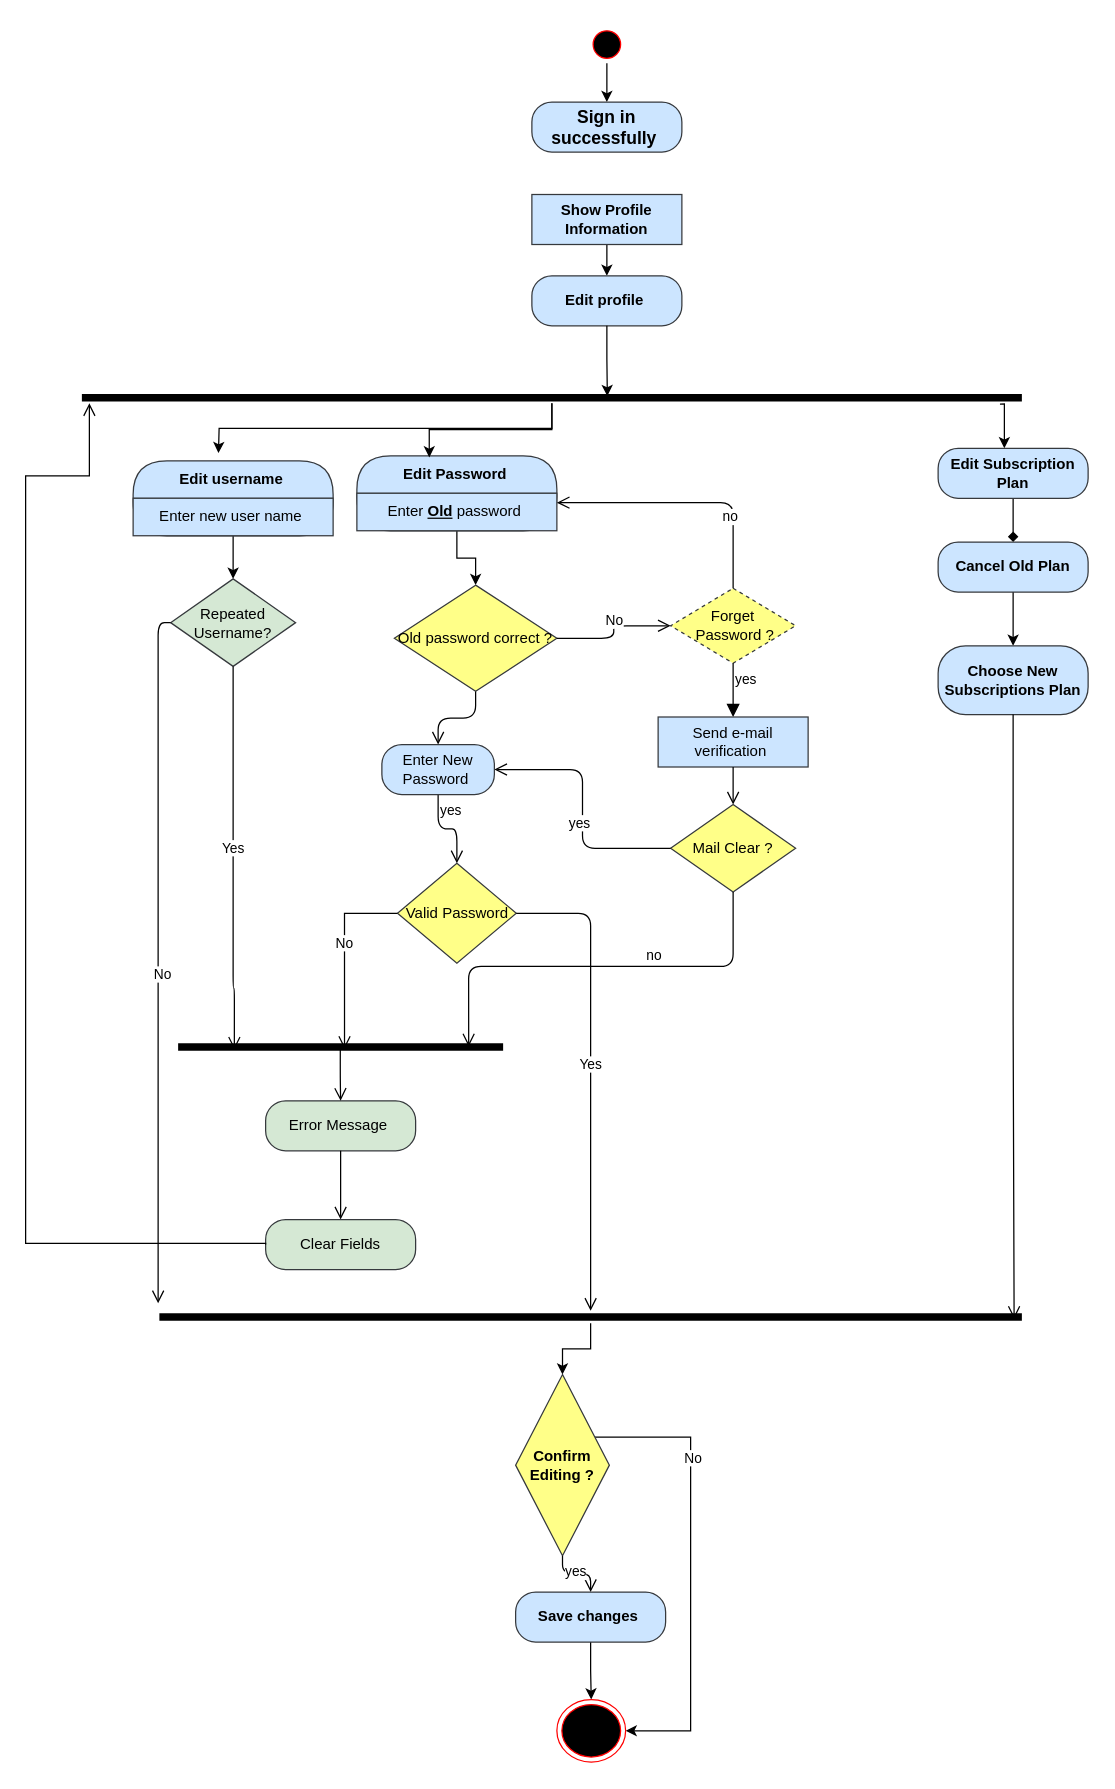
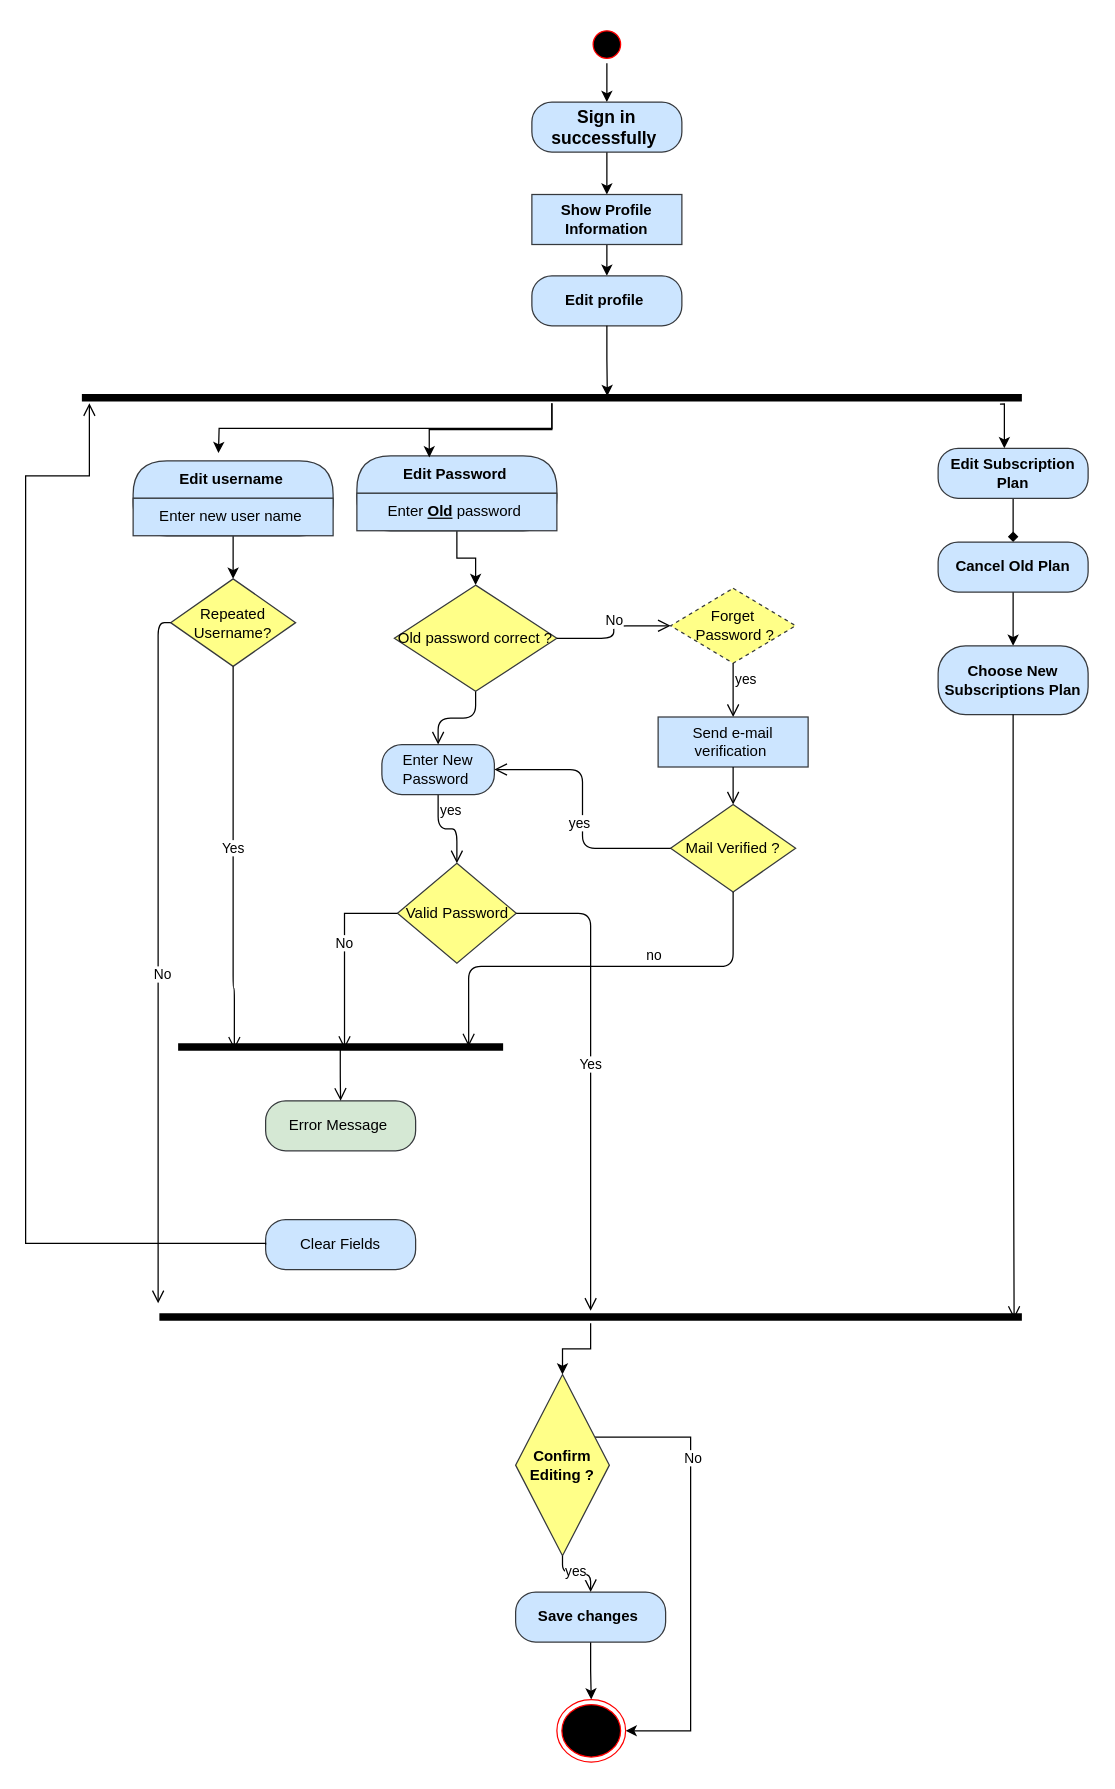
edge "Sign in successfully" -> "Show Profile Information": added
edge "Forget Password ?" -> "Enter Old password": removed, label "no"
node "Repeated Username?": fillcolor #d5e8d4 -> #ffff88
edge "Forget Password ?" -> "Send e-mail verification": arrowhead block -> open
node "Mail Clear ?": label "Mail Clear ?" -> "Mail Verified ?"
edge "Error Message" -> "Clear Fields": removed
node "Clear Fields": fillcolor #d5e8d4 -> #cce5ff
